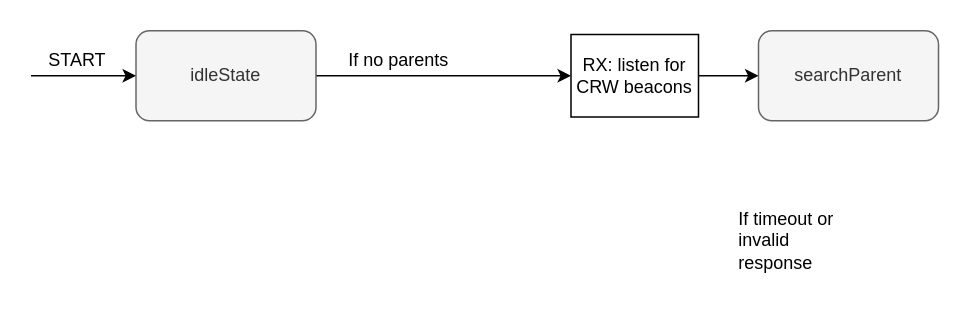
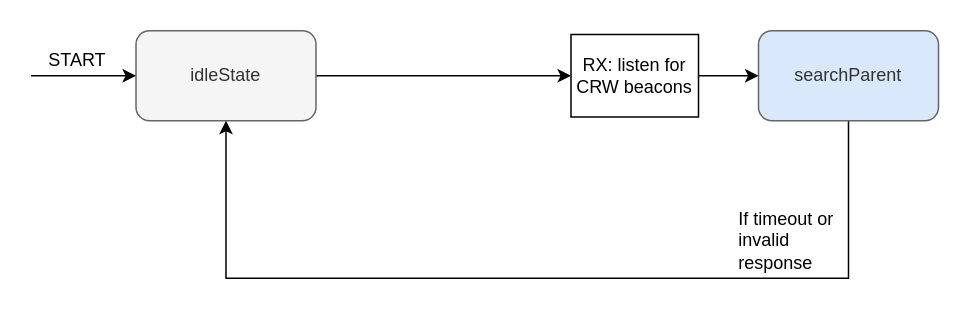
node "If no parents": removed
node "searchParent": fillcolor #f5f5f5 -> #dae8fc
edge "searchParent" -> "idleState": added
